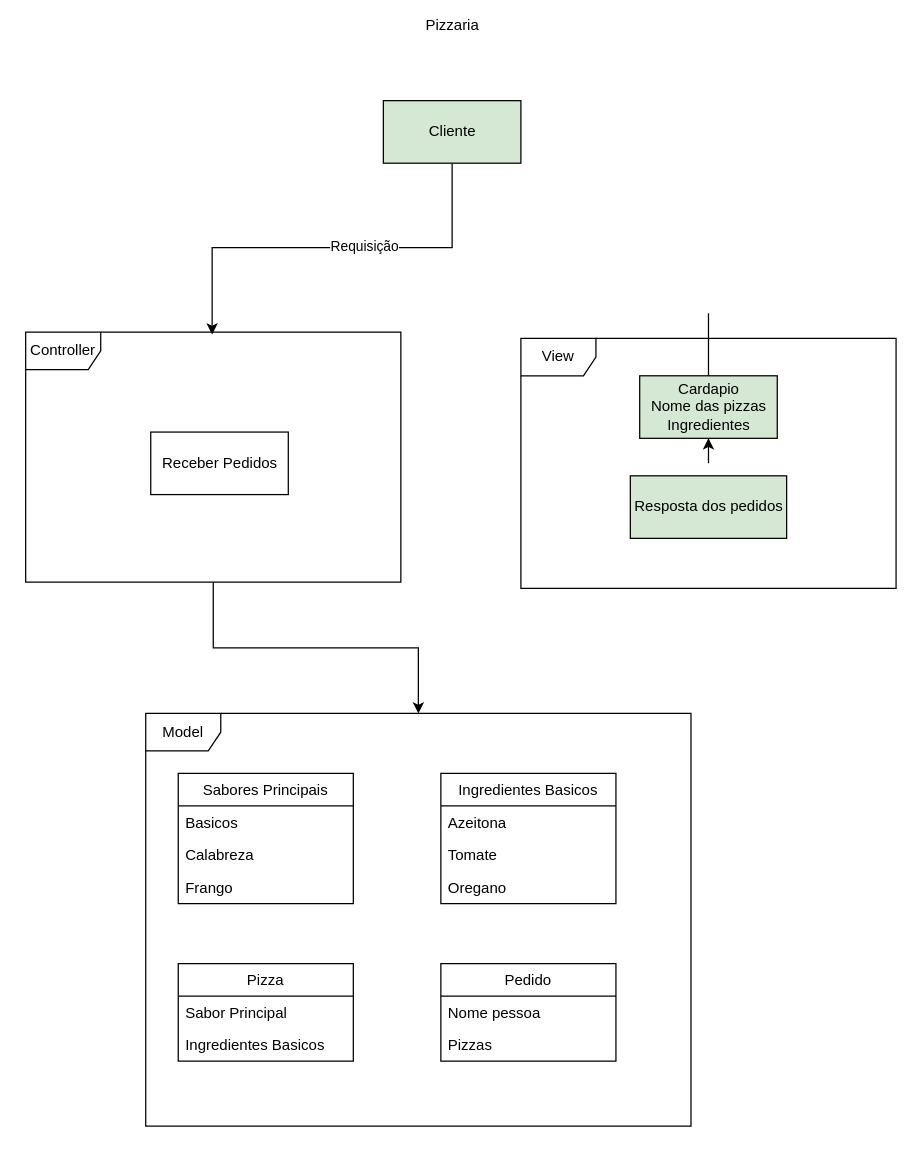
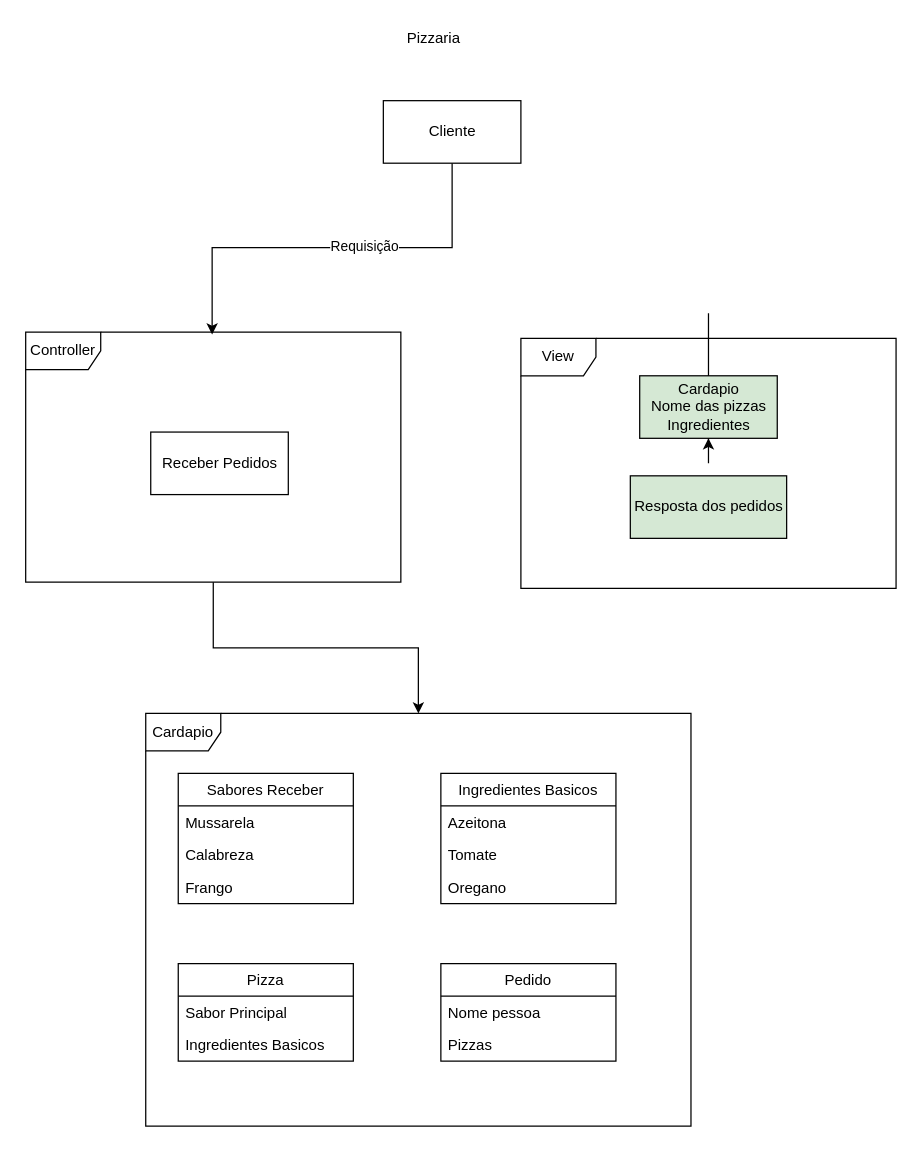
node "Pizzaria": moved (452, 26) -> (433, 38)
node "Cliente": fillcolor #d5e8d4 -> #ffffff
node "Model": label "Model" -> "Cardapio"
node "Sabores Principais": label "Sabores Principais" -> "Sabores Receber"
node "Basicos": label "Basicos" -> "Mussarela"
